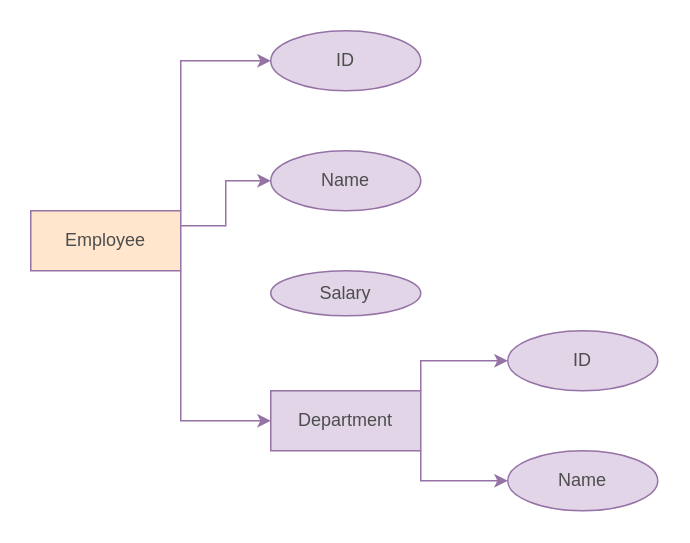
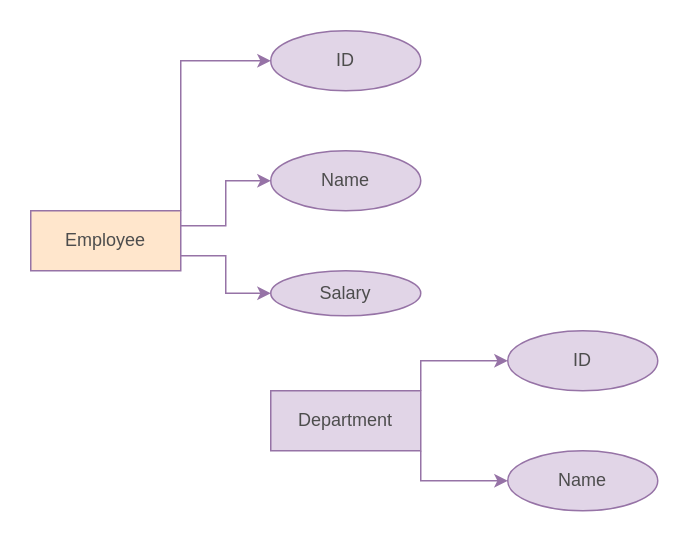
edge "Employee" -> "Salary": added
edge "Employee" -> "Department": removed
